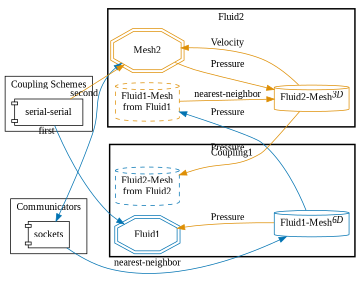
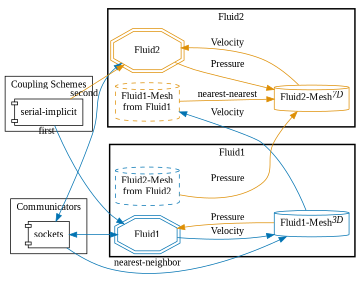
node "Mesh2": label "Mesh2" -> "Fluid2"
edge "Fluid1-Mesh from Fluid1" -> "Fluid2-Mesh": label "nearest-neighbor" -> "nearest-nearest"
node "Fluid2-Mesh": text "3D" -> "7D"
node "serial-serial": label "serial-serial" -> "serial-implicit"
edge "Fluid1-Mesh" -> "Fluid1-Mesh from Fluid1": label "Pressure" -> "Velocity"
cluster "Coupling1": label "Coupling1" -> "Fluid1"
edge "Fluid2-Mesh" -> "Fluid2-Mesh from Fluid2": reversed
node "Fluid1-Mesh": text "6D" -> "3D"
edge "sockets" -- "Fluid1": added
edge "Fluid1" -> "Fluid1-Mesh": added, label "Velocity"
